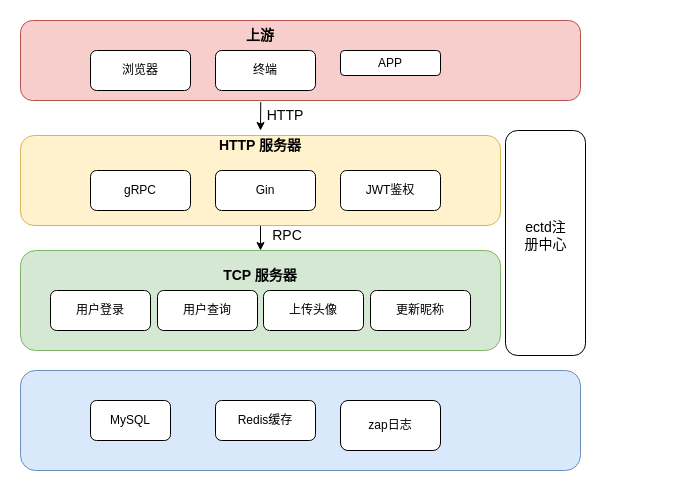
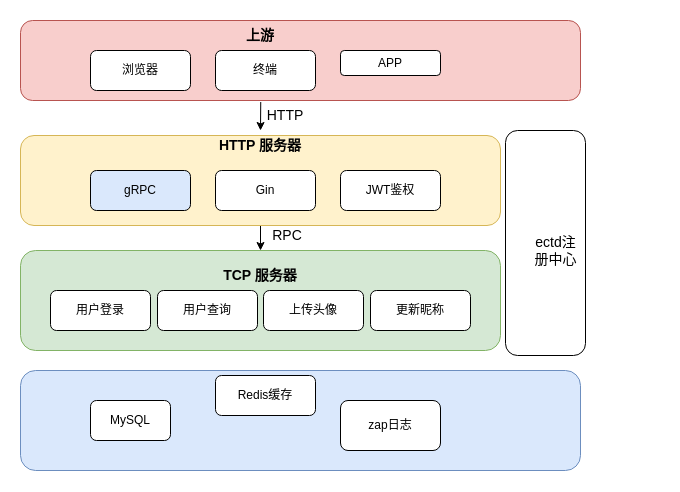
node "gRPC": fillcolor #ffffff -> #dae8fc
node "ectd注册中心": moved (546, 236) -> (556, 251)
node "Redis缓存": moved (266, 421) -> (266, 396)
